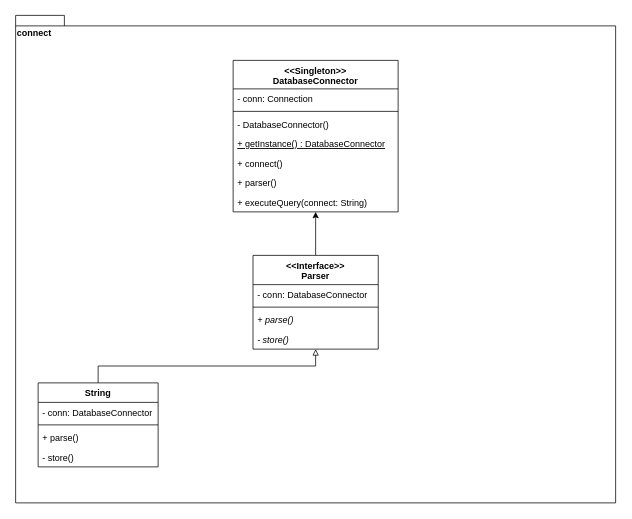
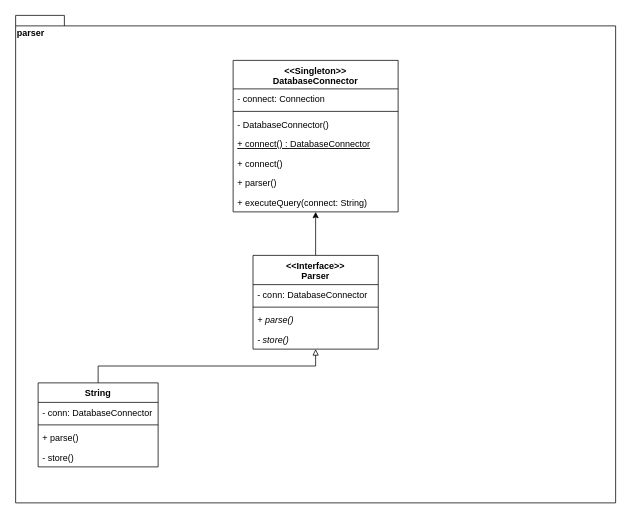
node "connect": label "connect" -> "parser"
node "- conn: Connection": label "- conn: Connection" -> "- connect: Connection"
node "+ getInstance() : DatabaseConnector": label "+ getInstance() : DatabaseConnector" -> "+ connect() : DatabaseConnector"
